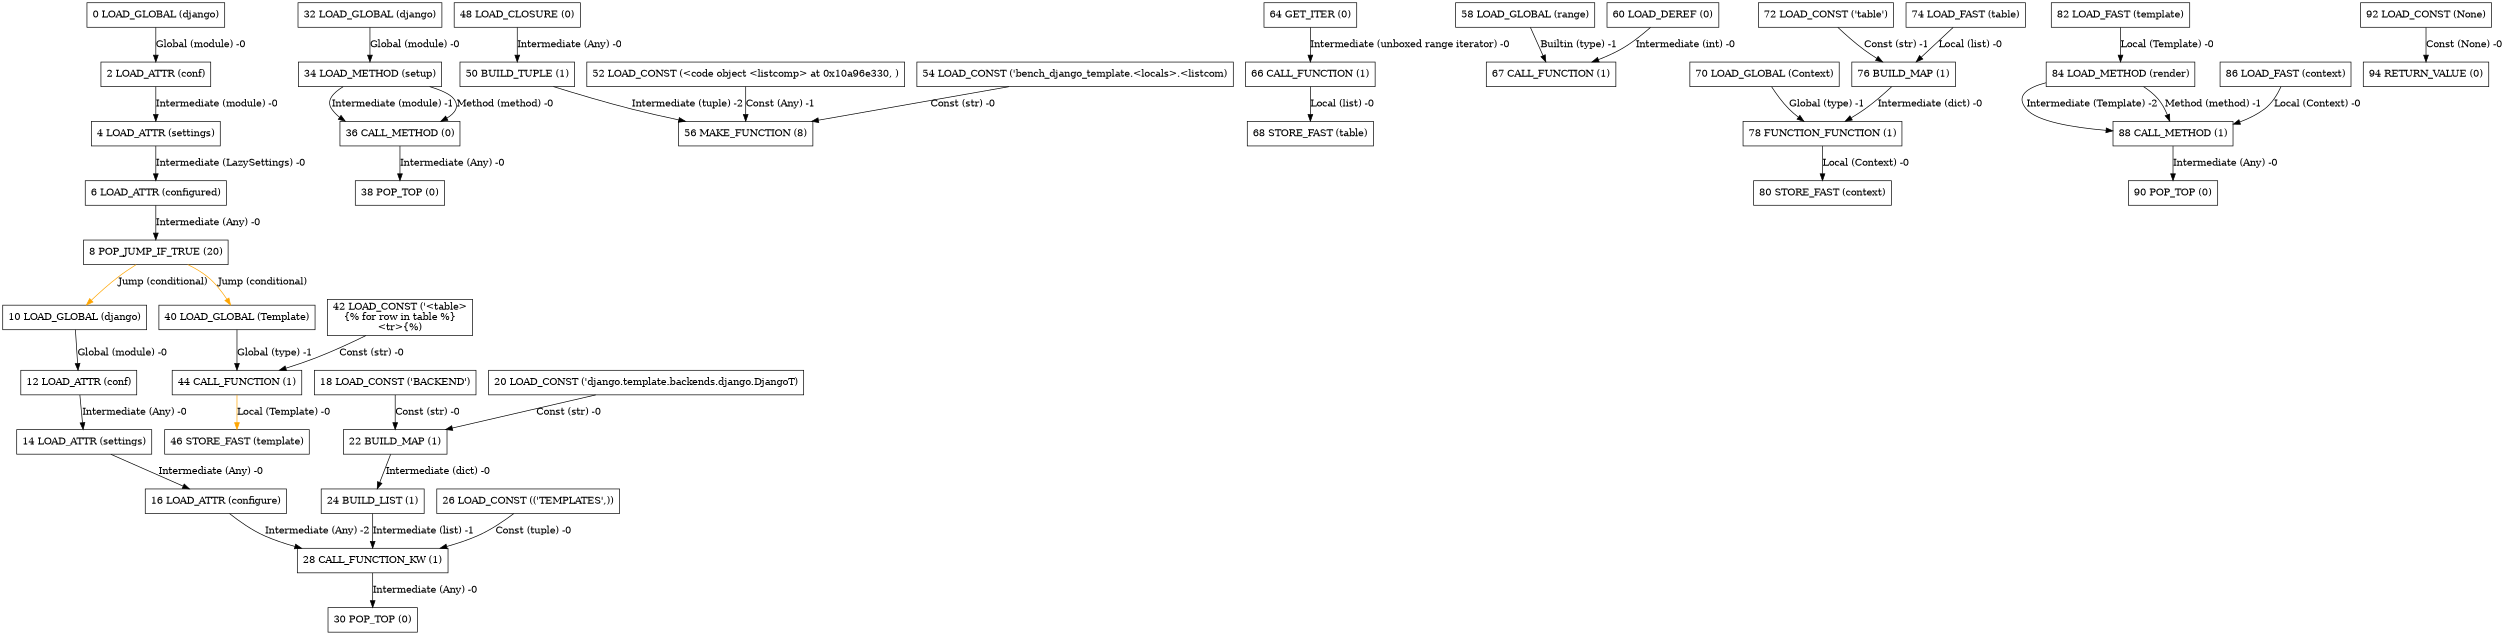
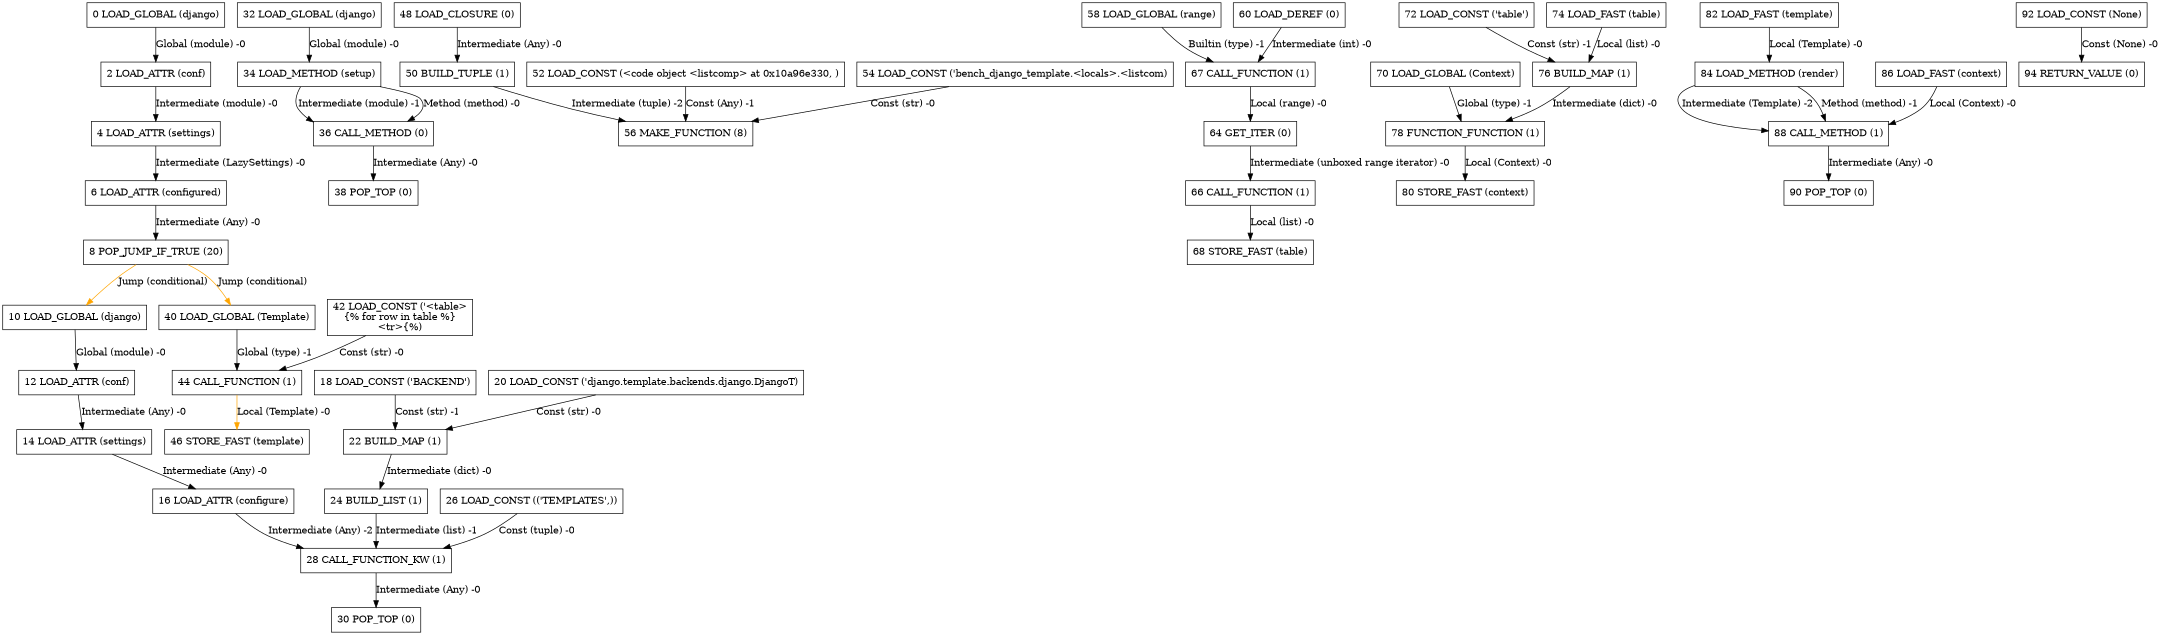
edge "67 CALL_FUNCTION (1)" -> "64 GET_ITER (0)": added, label "Local (range) -0"
edge "18 LOAD_CONST ('BACKEND')" -> "22 BUILD_MAP (1)": label "Const (str) -0" -> "Const (str) -1"
